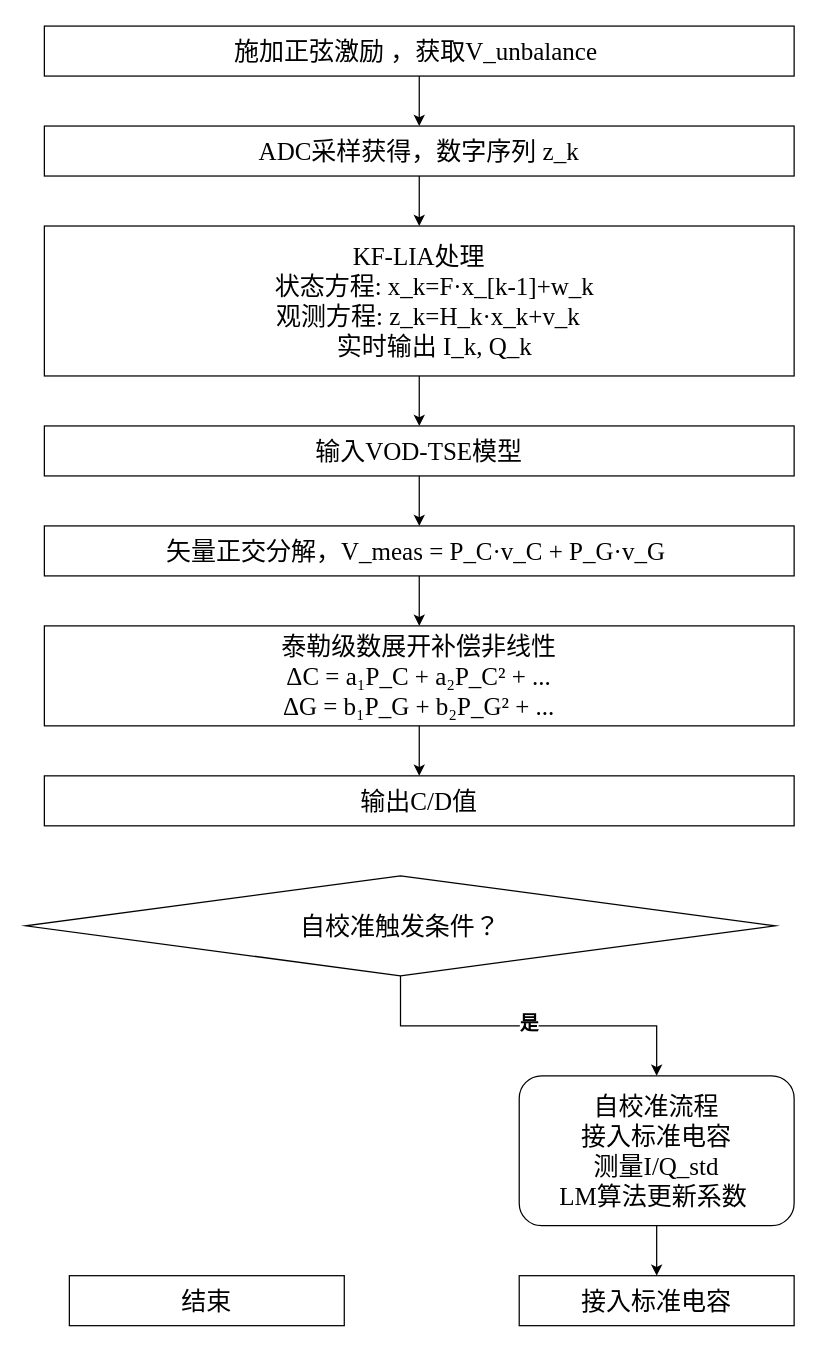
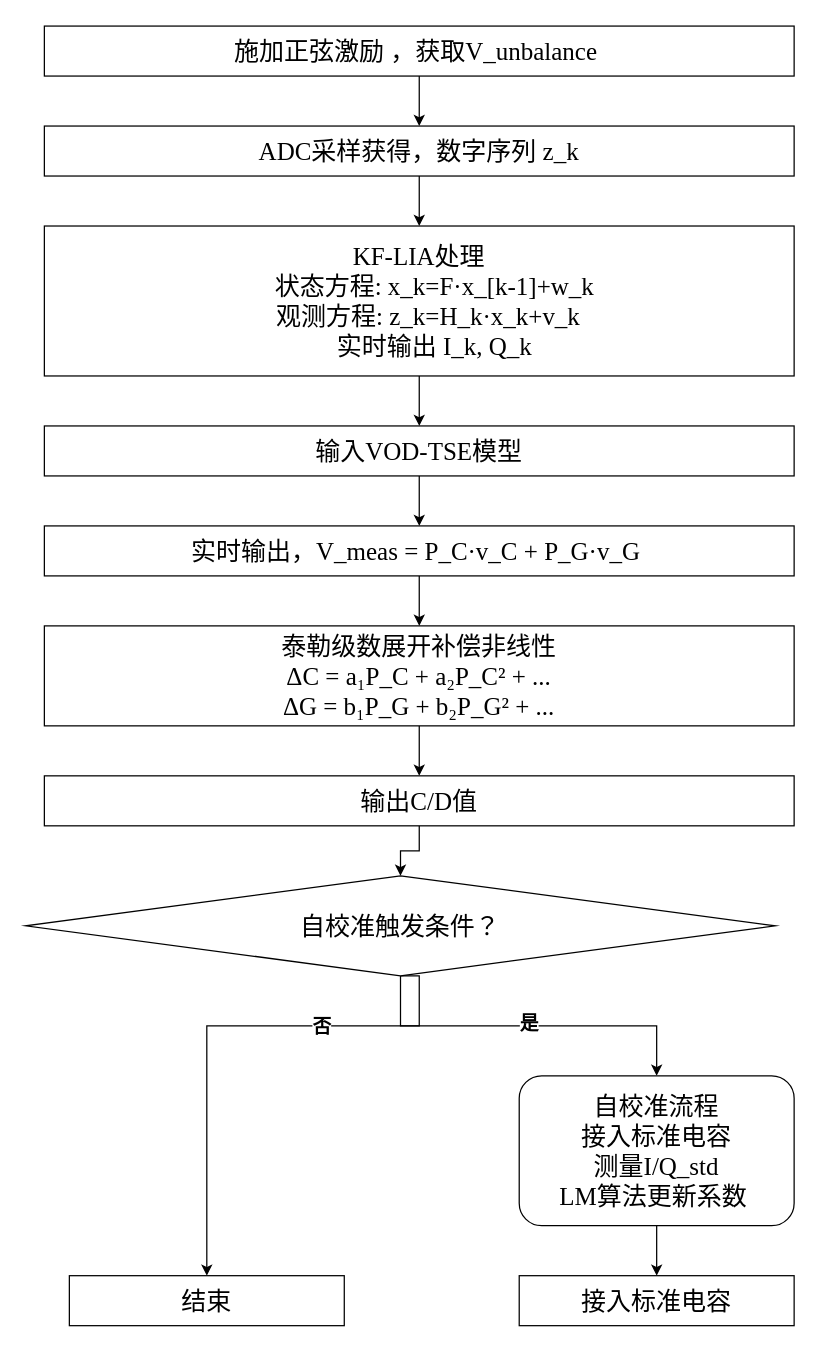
node "矢量正交分解，V_meas = P_C·v_C + P_G·v_G": label "矢量正交分解，V_meas = P_C·v_C + P_G·v_G" -> "实时输出，V_meas = P_C·v_C + P_G·v_G"
edge "输出C/D值" -> "自校准触发条件？": added
edge "自校准触发条件？" -> "结束": added, label "否"
